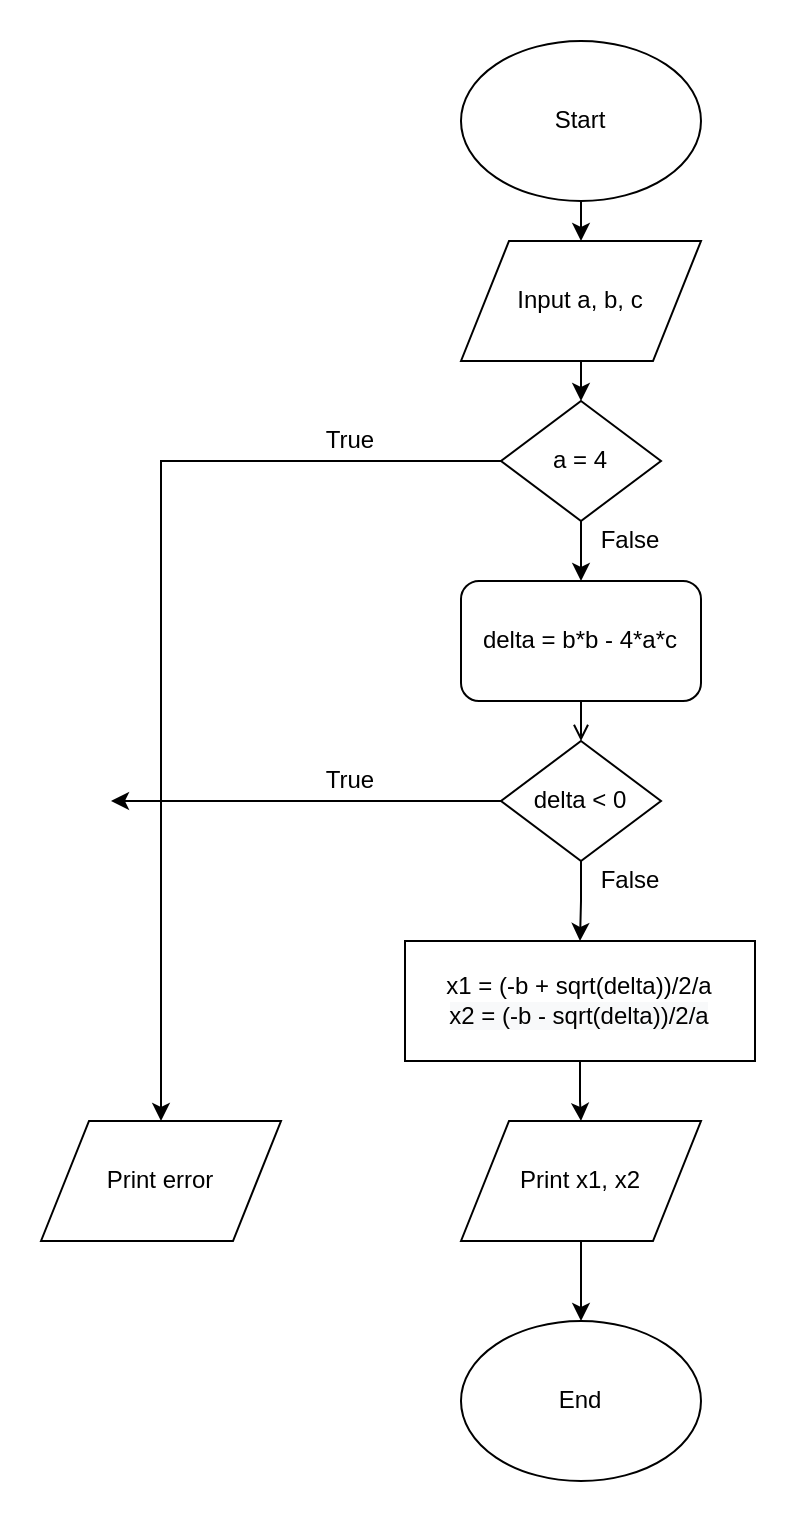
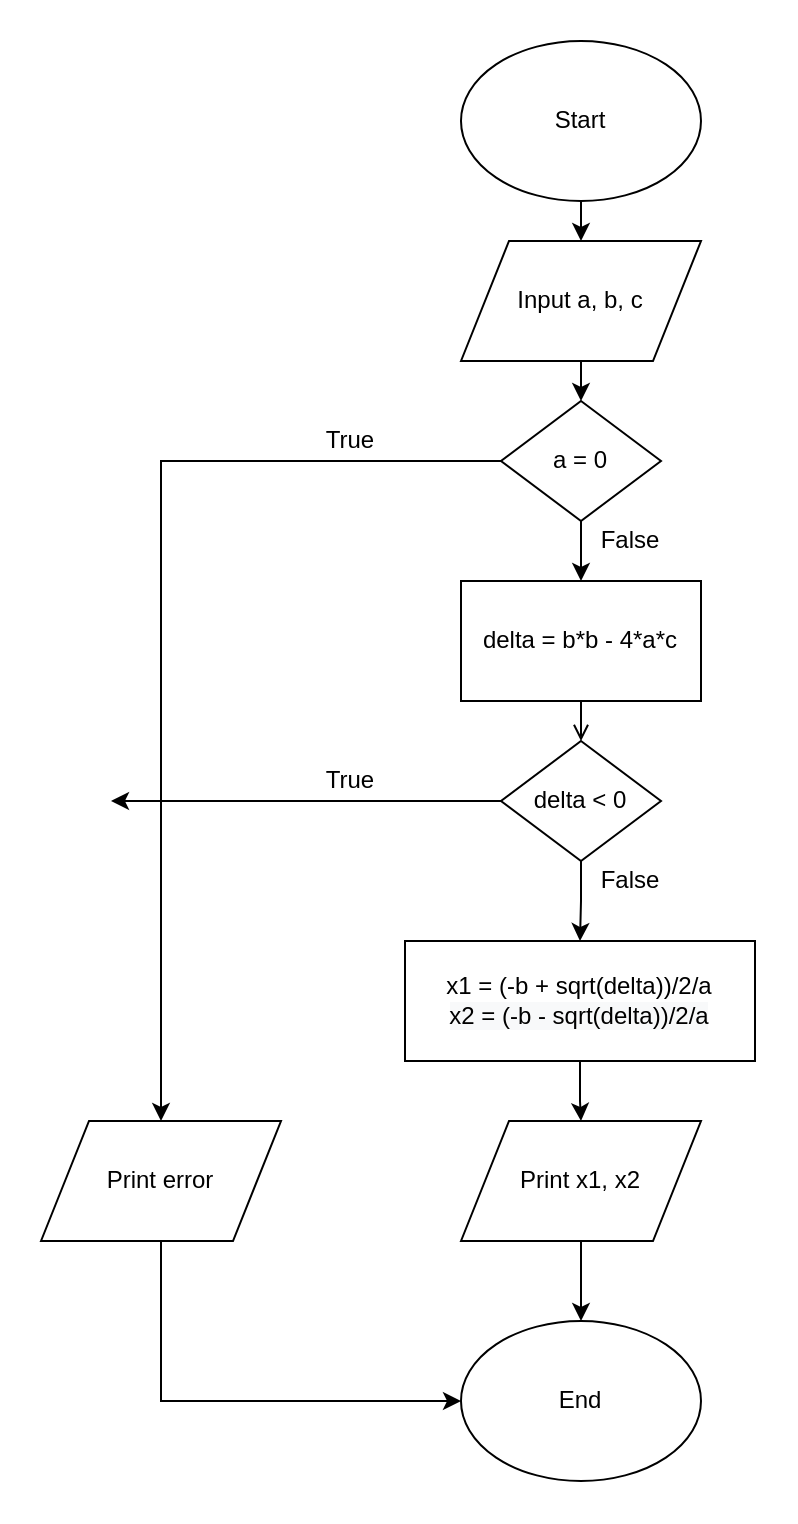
node "a = 4": label "a = 4" -> "a = 0"
node "delta = b*b - 4*a*c": shape rounded rectangle -> rectangle
edge "Print error" -> "End": added
